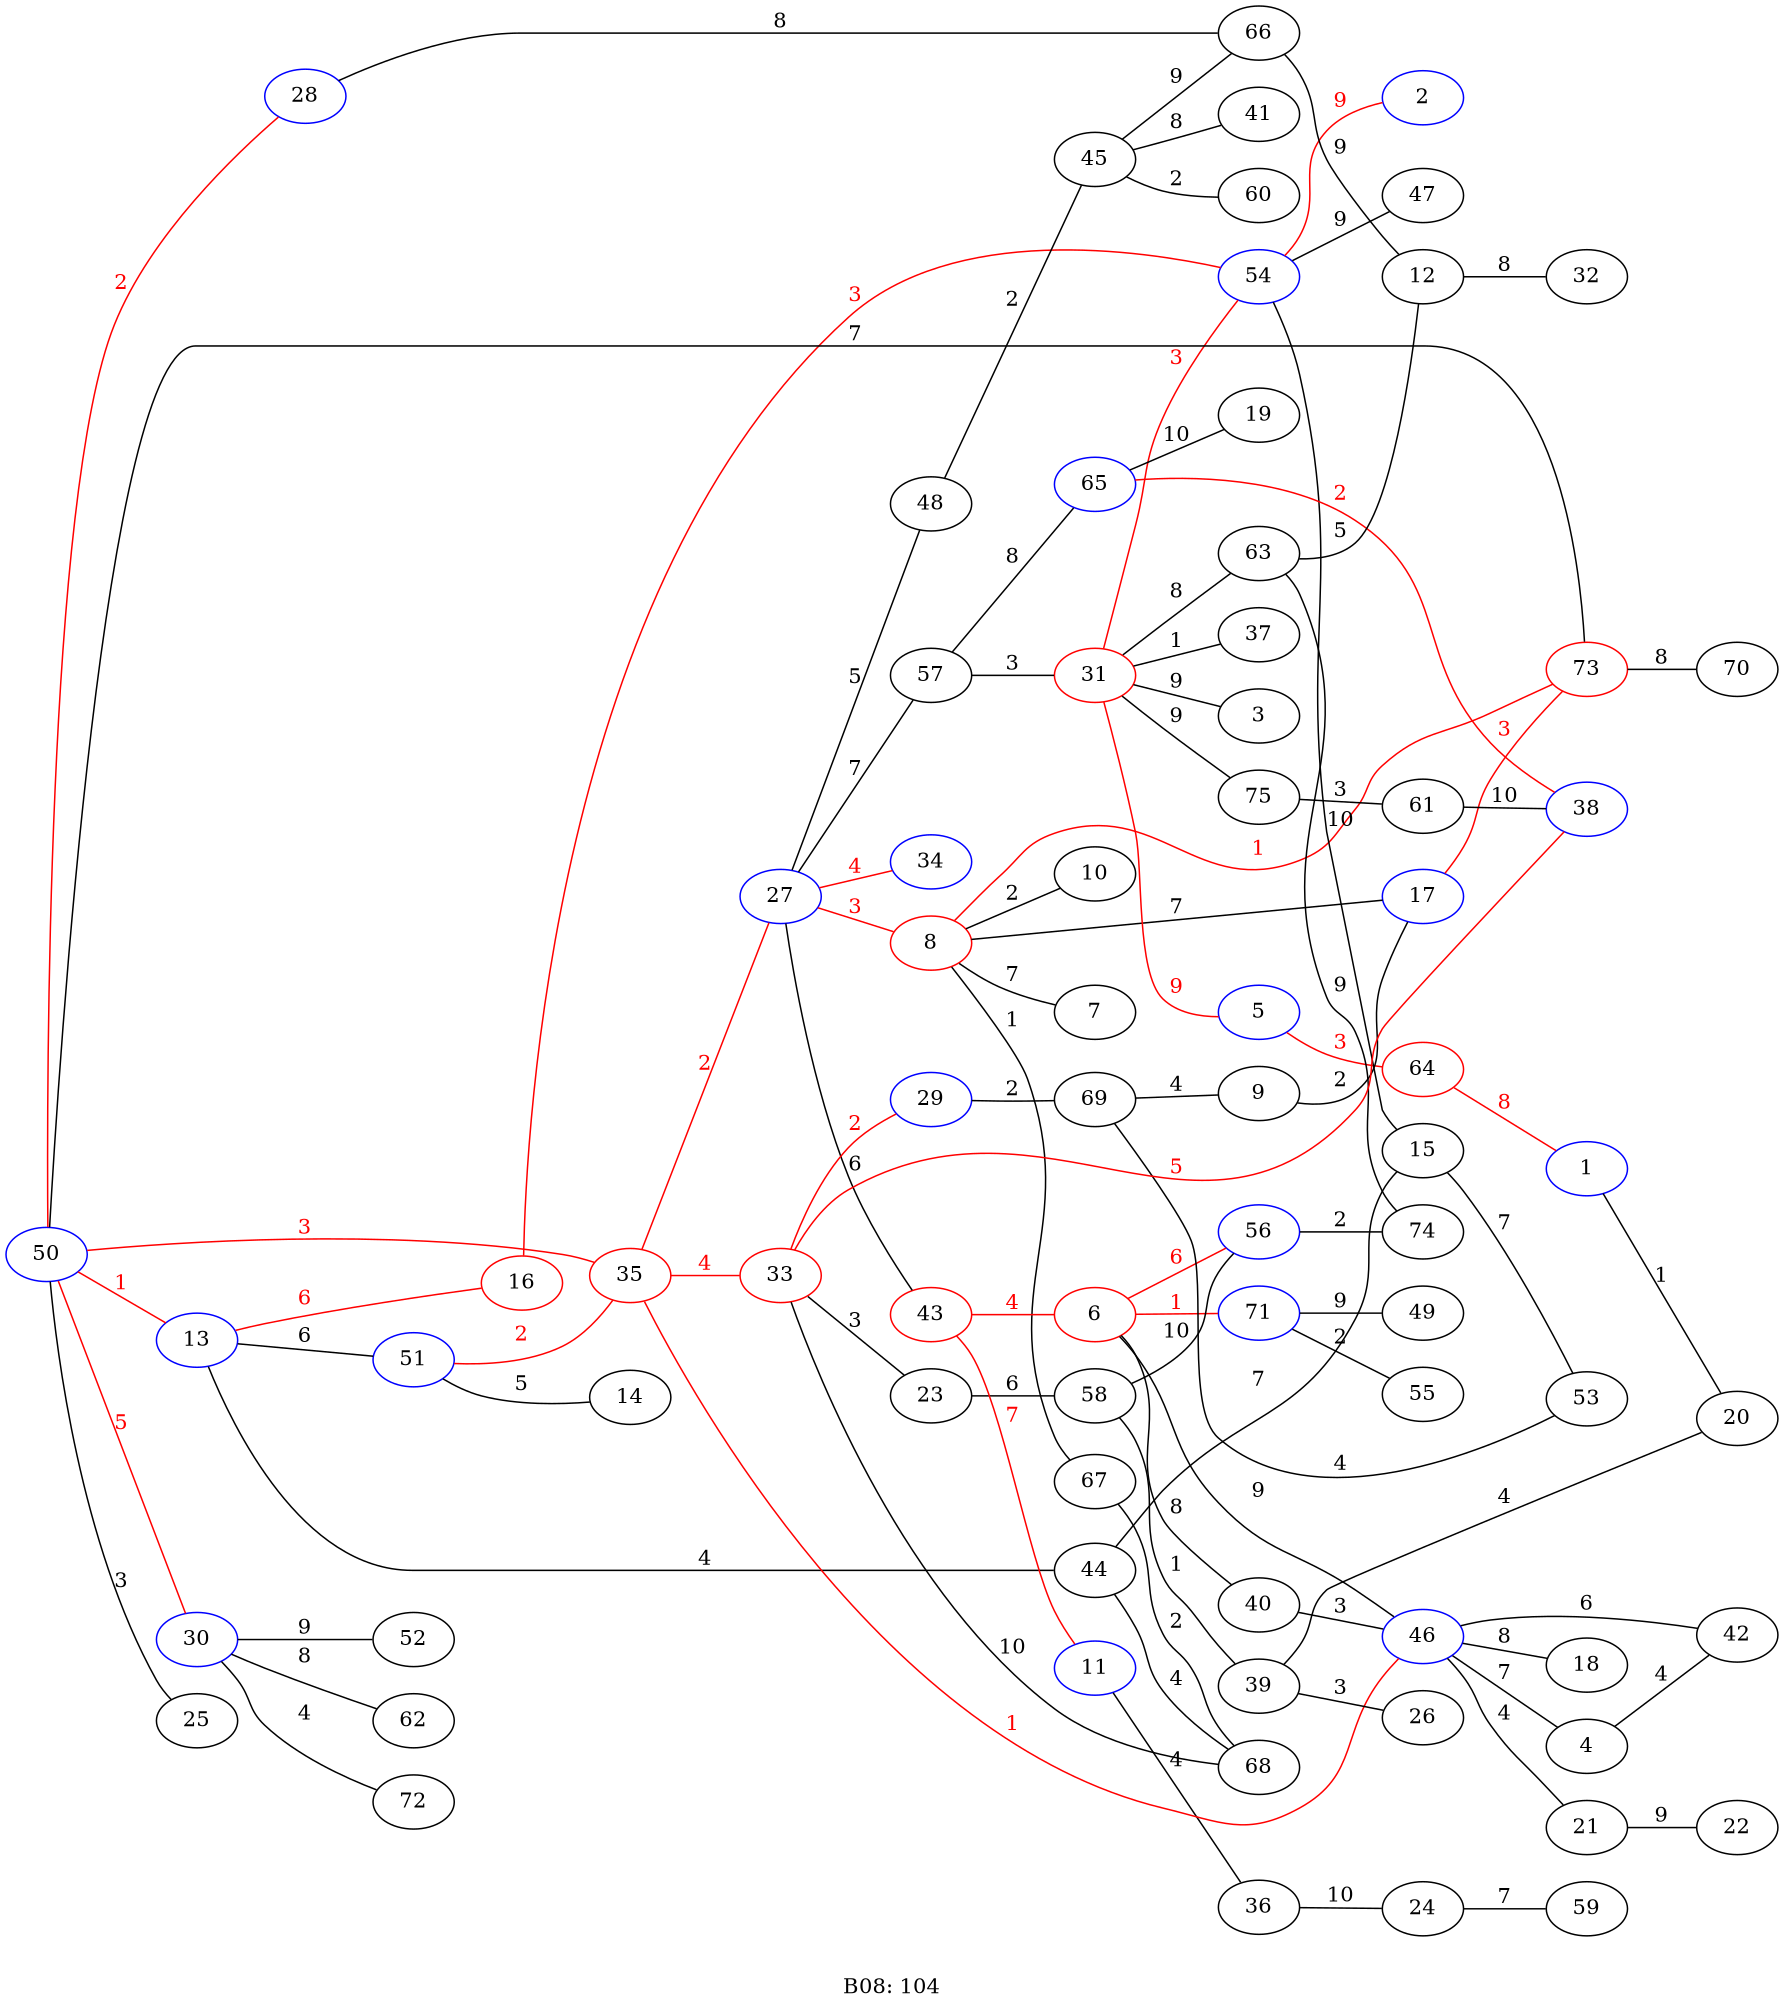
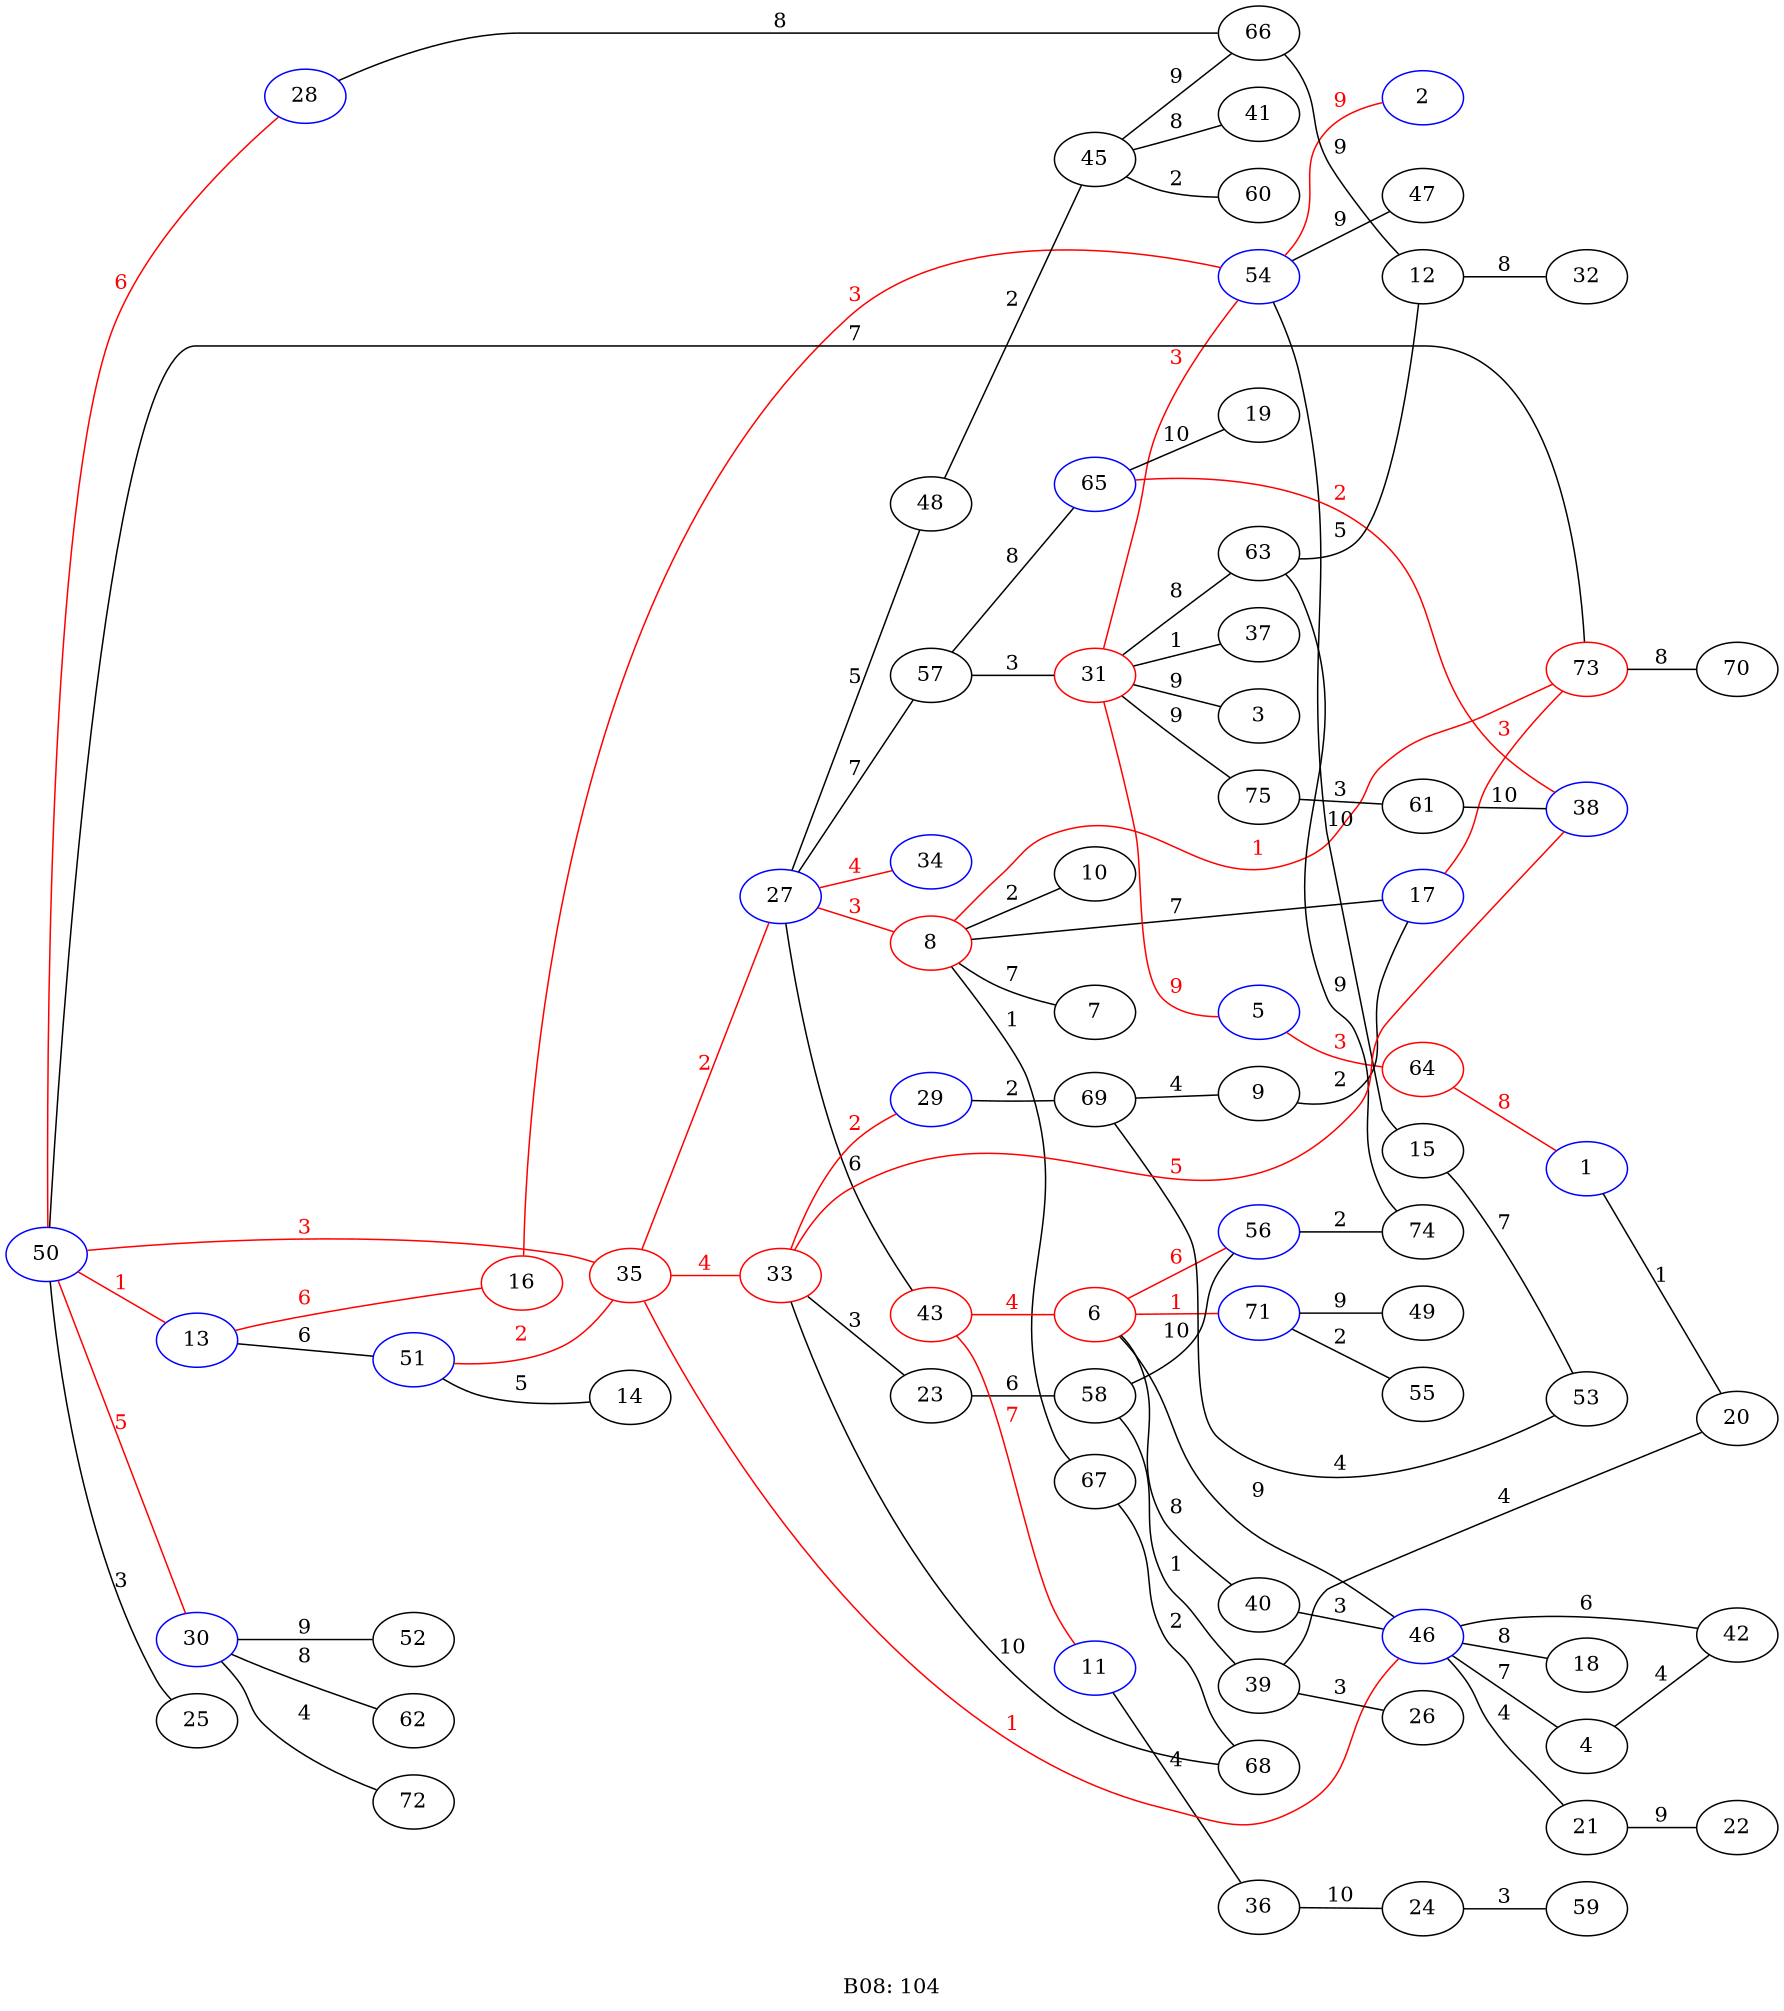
edge "28" -- "50": label "2" -> "6"
node "44": removed
edge "24" -- "59": label "7" -> "3"
